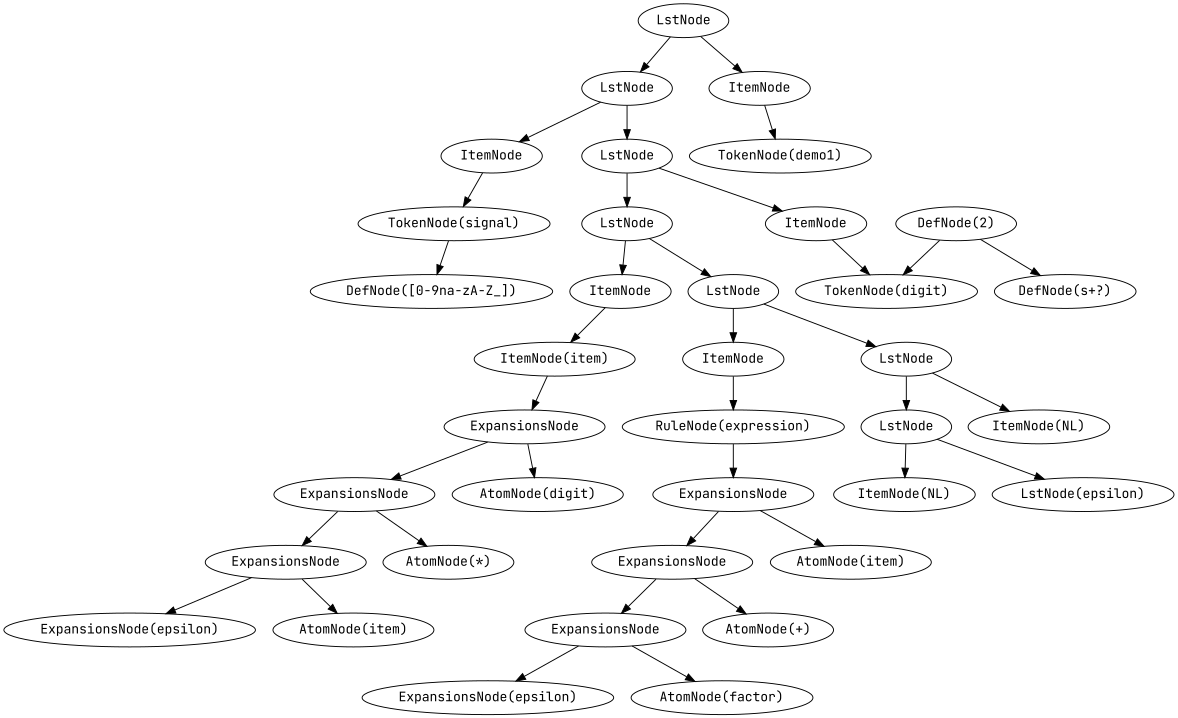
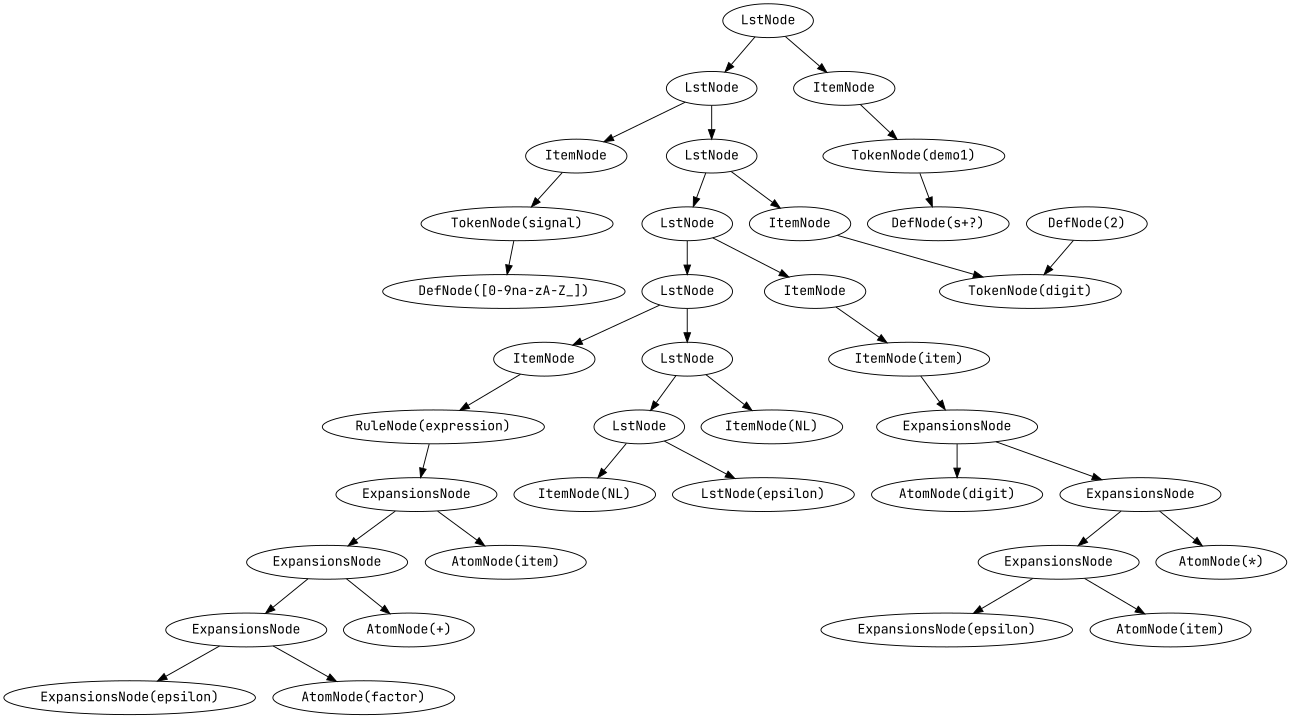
edge "DefNode(2)" -> "DefNode(s+?)": now "TokenNode(demo1)" -> "DefNode(s+?)"
